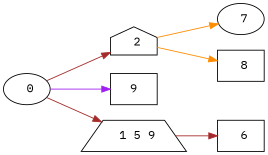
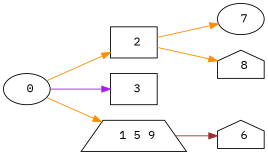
node "2": shape house -> box
node "8": shape box -> house
edge "0" -> "2": color brown -> darkorange
node "9": label "9" -> "3"
edge "0" -> "1 5 9": color brown -> darkorange
node "6": shape box -> house
